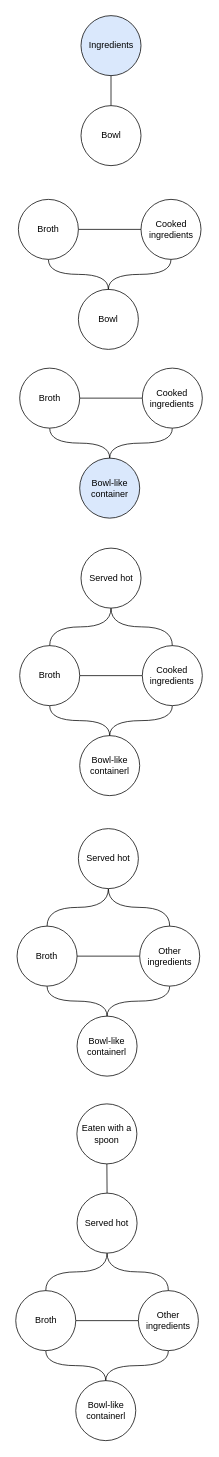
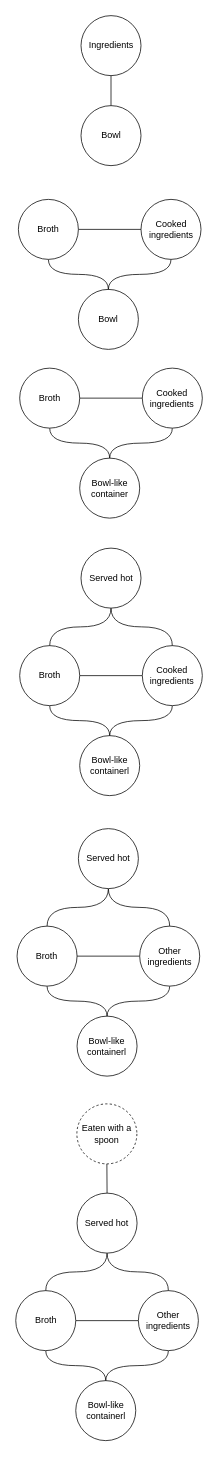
node "Ingredients": fillcolor #dae8fc -> #ffffff
node "Bowl-like container": fillcolor #dae8fc -> #ffffff
node "Eaten with a spoon": style solid -> dashed
